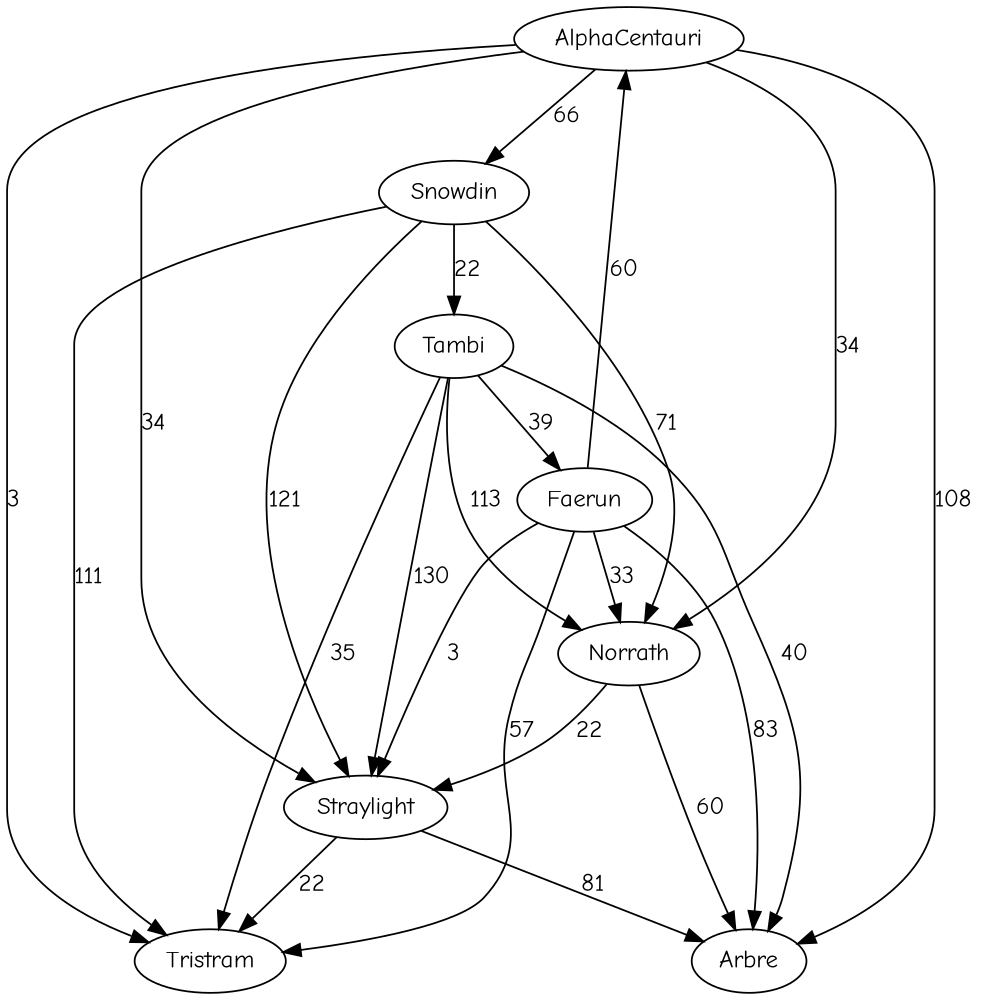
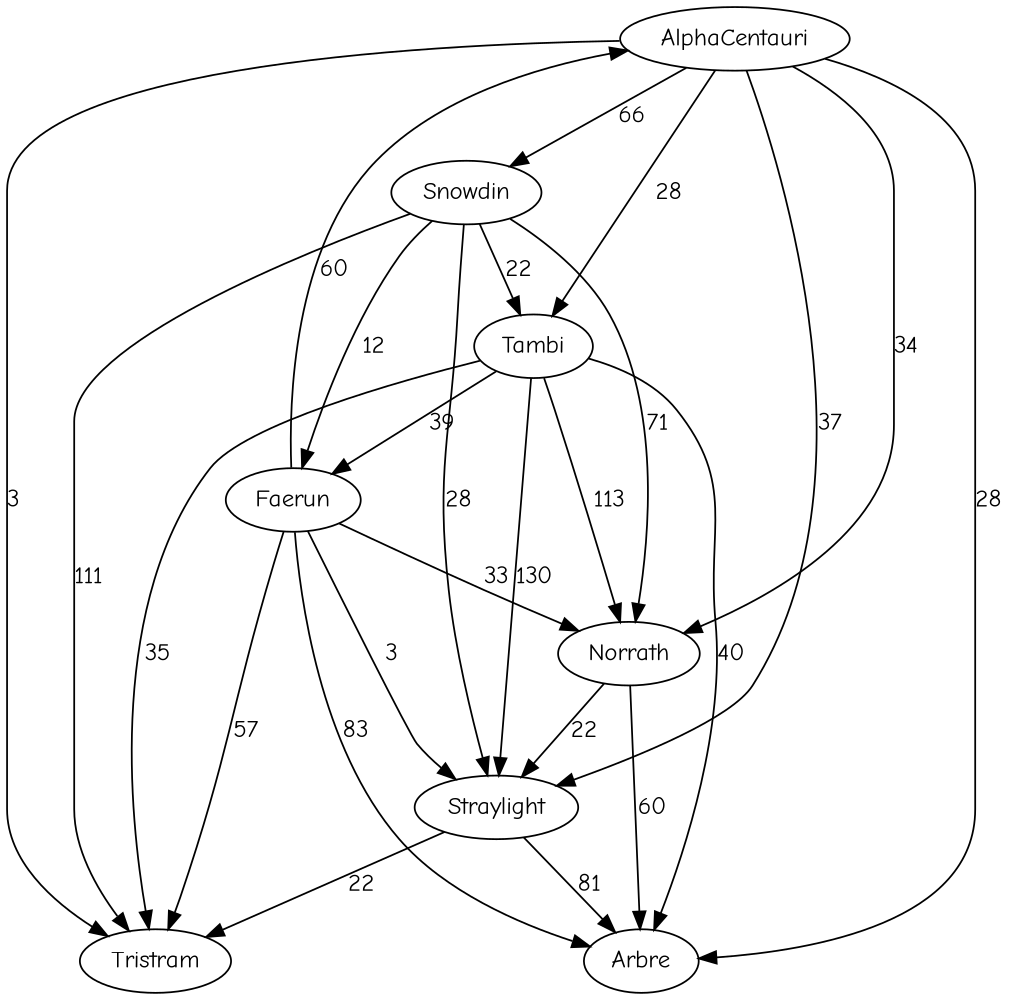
edge "AlphaCentauri" -> "Tambi": added, label "28"
edge "Snowdin" -> "Faerun": added, label "12"
edge "AlphaCentauri" -> "Straylight": label "34" -> "37"
edge "Snowdin" -> "Straylight": label "121" -> "28"
edge "AlphaCentauri" -> "Arbre": label "108" -> "28"
